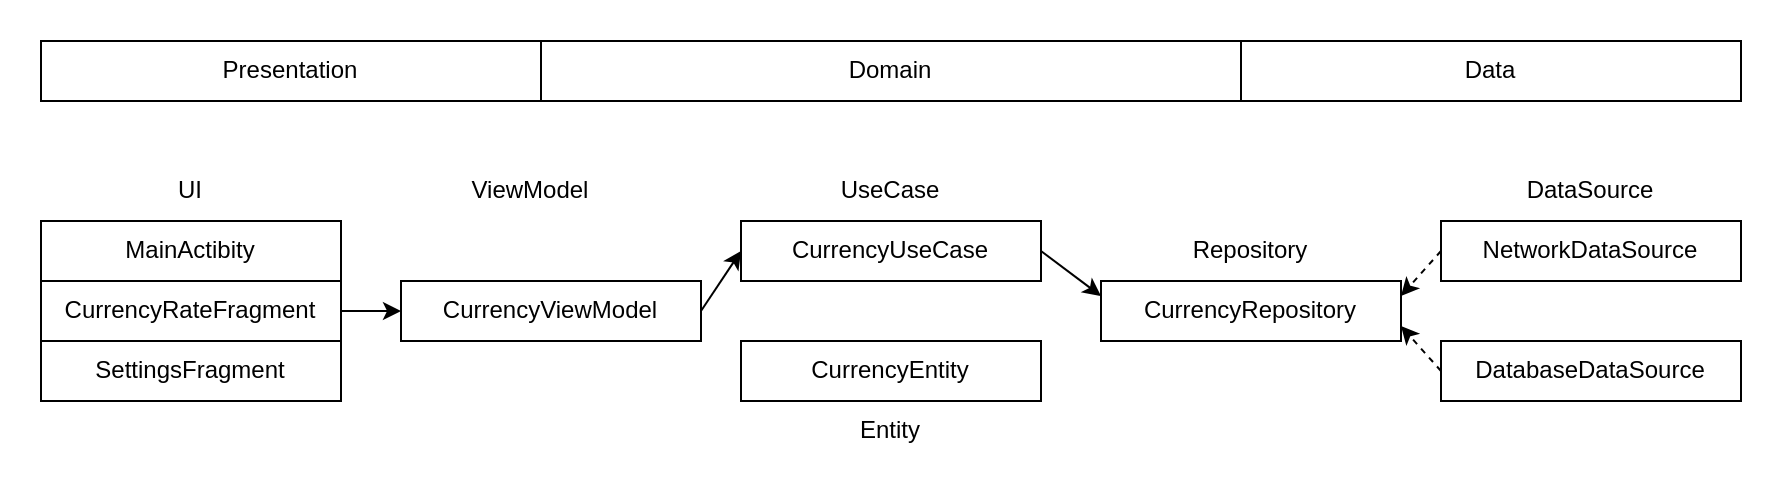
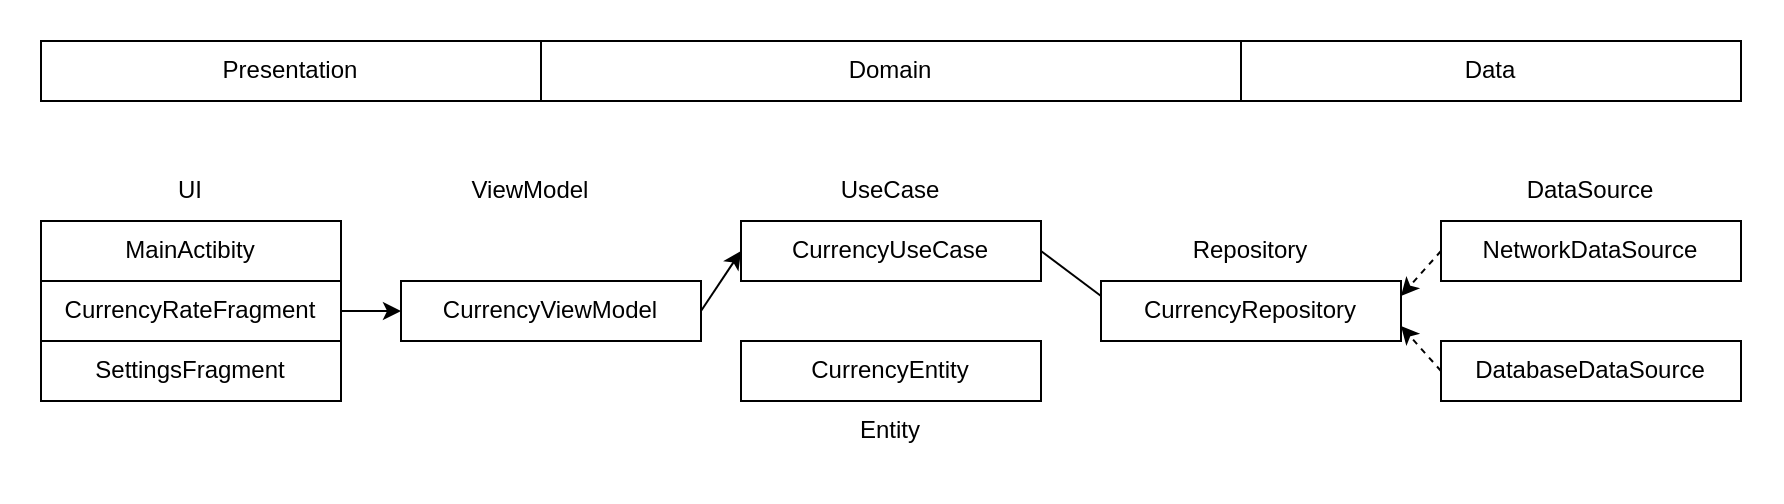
edge "CurrencyUseCase" -> "CurrencyRepository": arrowhead classic -> none
